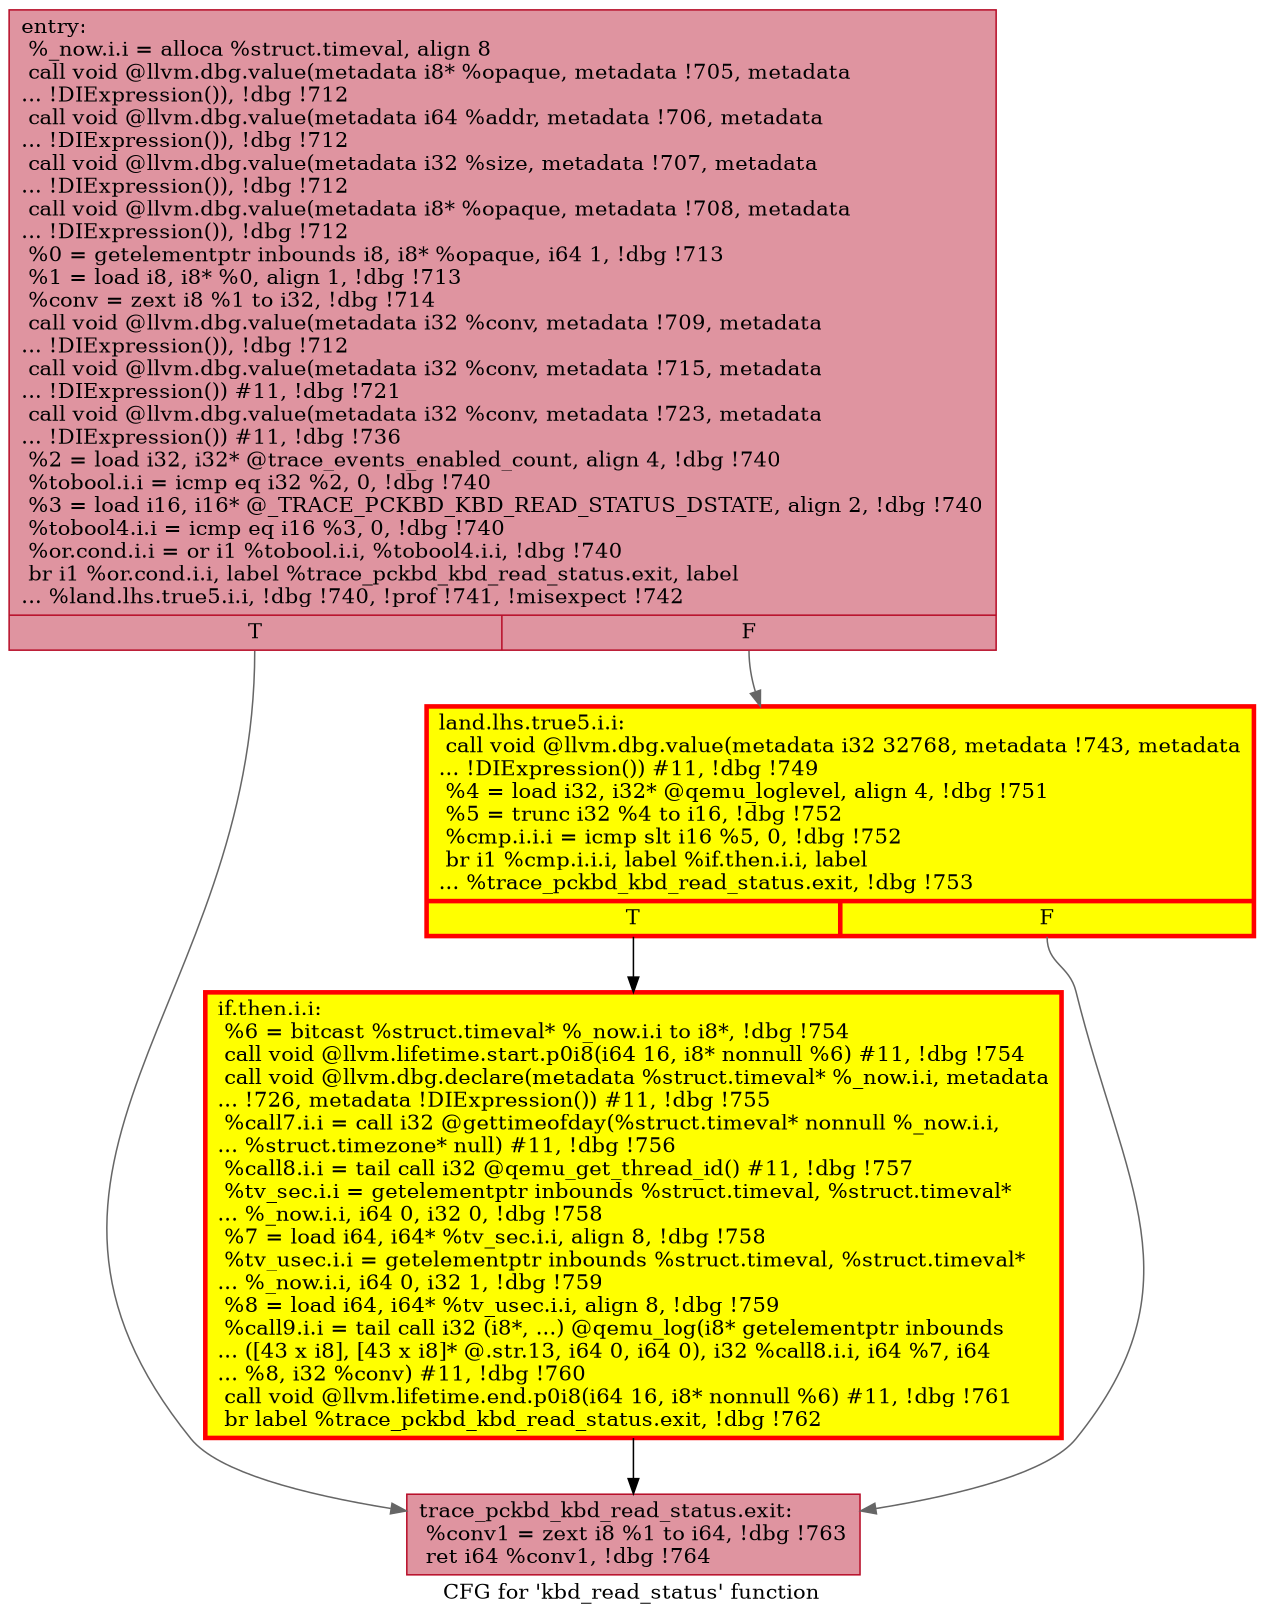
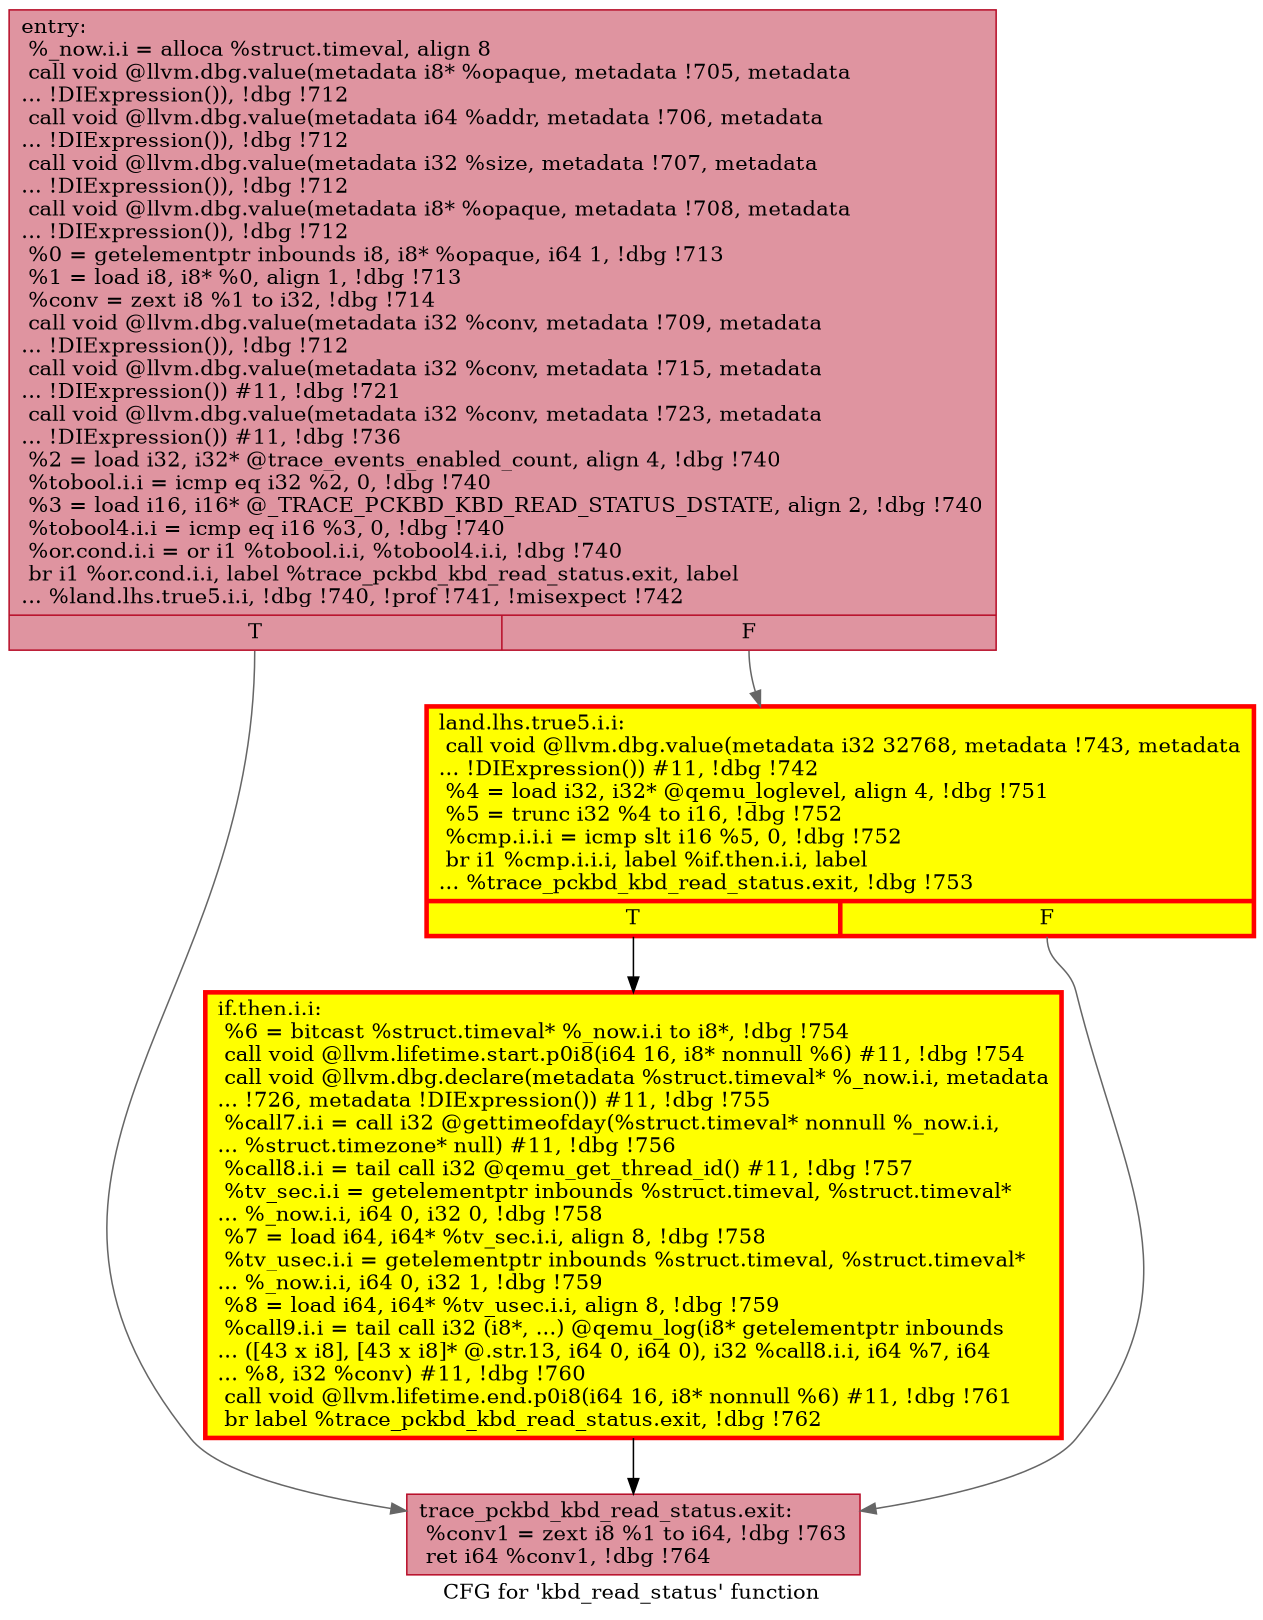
node "land.lhs.true5.i.i:": text "... !DIExpression()) #11, !dbg !749" -> "... !DIExpression()) #11, !dbg !742"
